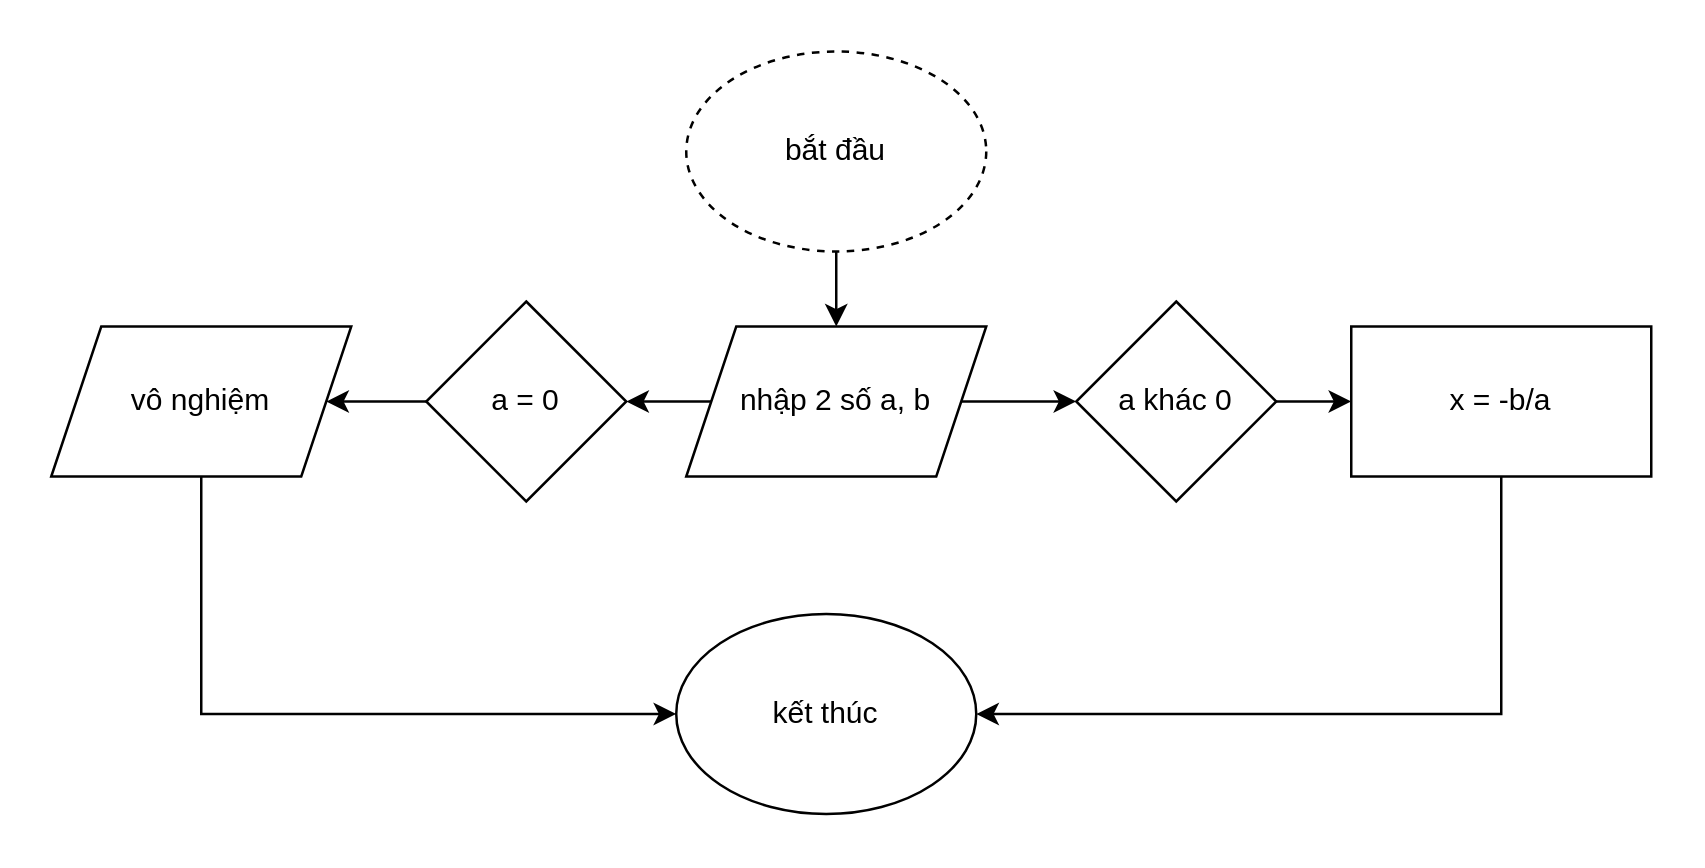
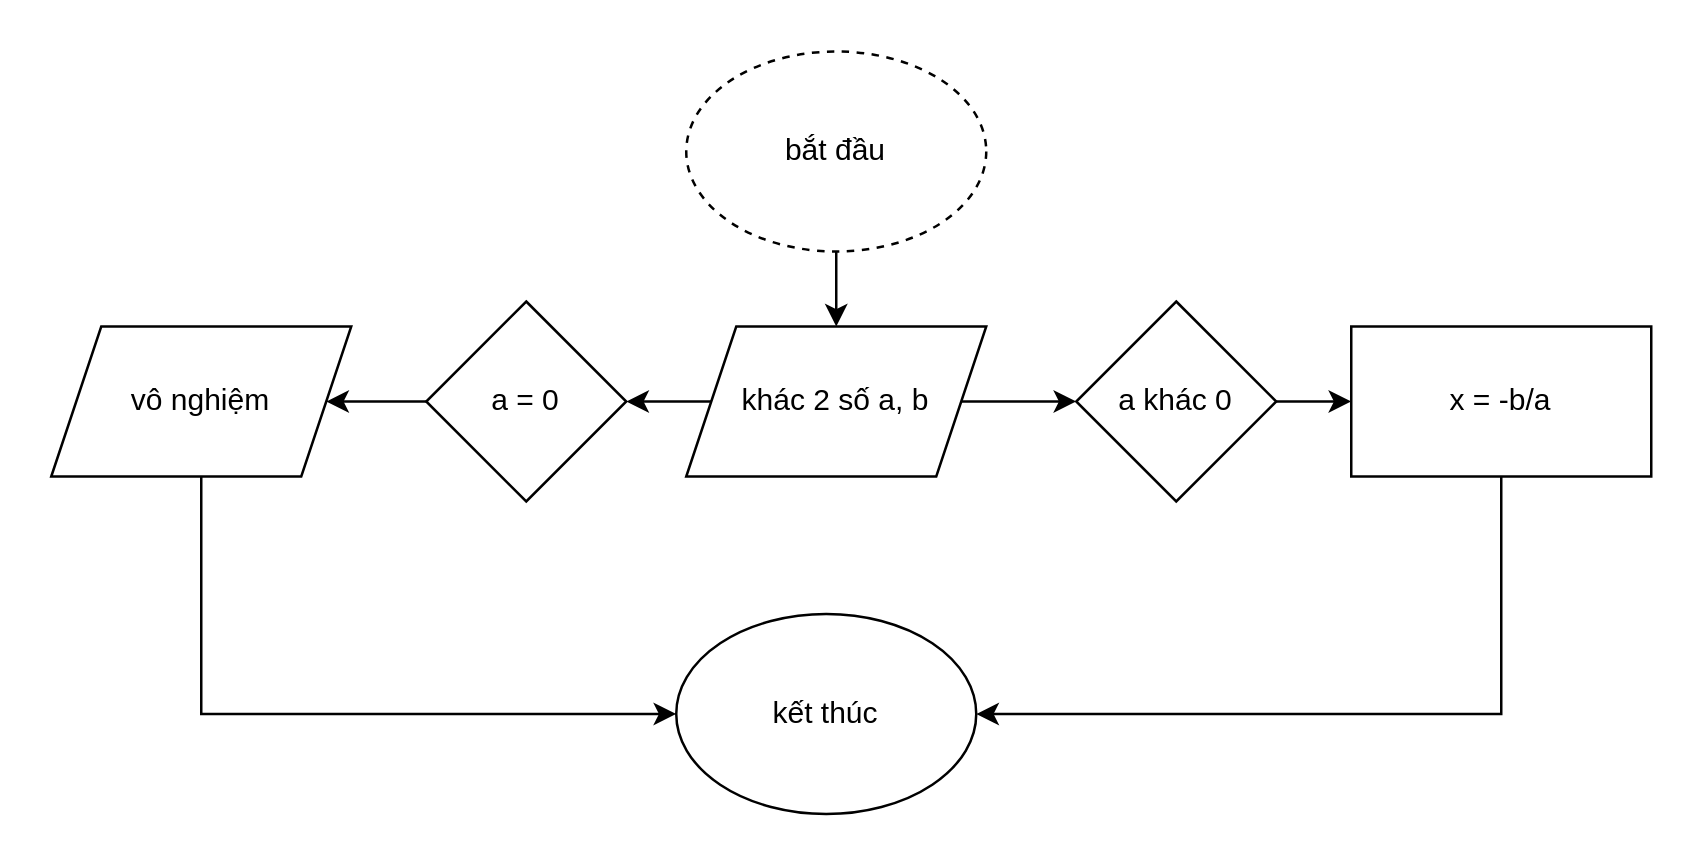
node "nhập 2 số a, b": label "nhập 2 số a, b" -> "khác 2 số a, b"
